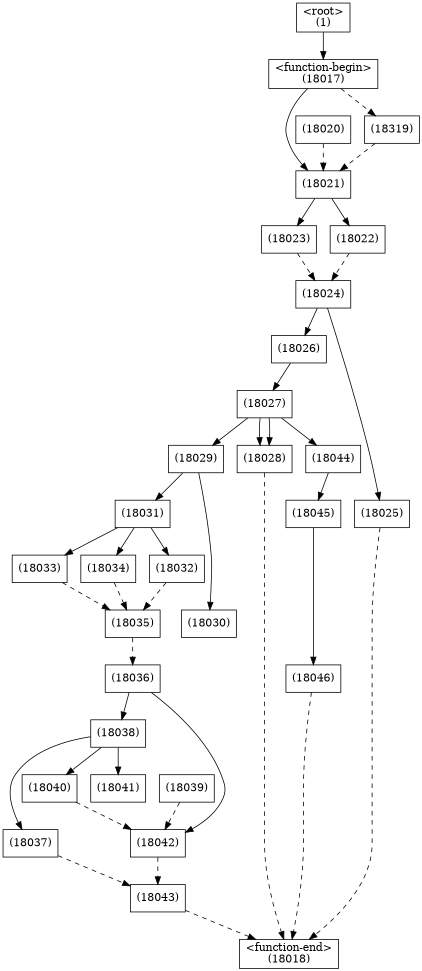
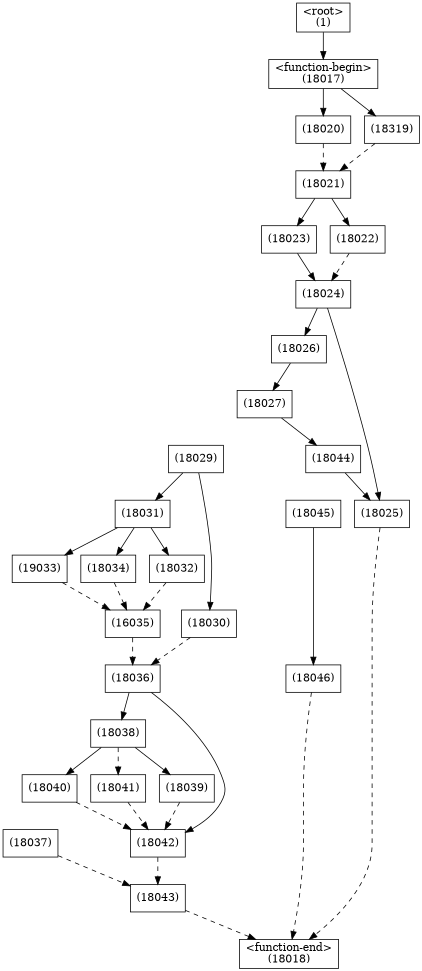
edge "<function-begin> (18017)" -> "(18319)": style dashed -> solid
edge "<function-begin> (18017)" -> "(18021)": now "<function-begin> (18017)" -> "(18020)"
edge "(18023)" -> "(18024)": style dashed -> solid
edge "(18027)" -> "(18029)": removed
node "(18028)": removed
edge "(18044)" -> "(18045)": now "(18044)" -> "(18025)"
node "(18033)": label "(18033)" -> "(19033)"
node "(18035)": label "(18035)" -> "(16035)"
edge "(18030)" -> "(18036)": added
edge "(18038)" -> "(18041)": style solid -> dashed
edge "(18038)" -> "(18037)": now "(18038)" -> "(18039)"
edge "(18041)" -> "(18042)": added
